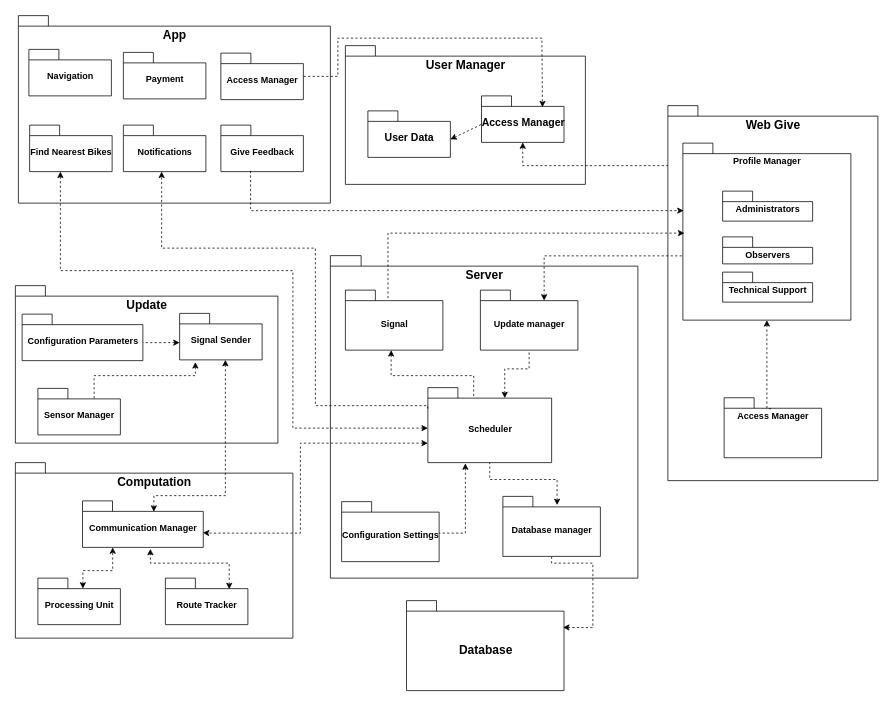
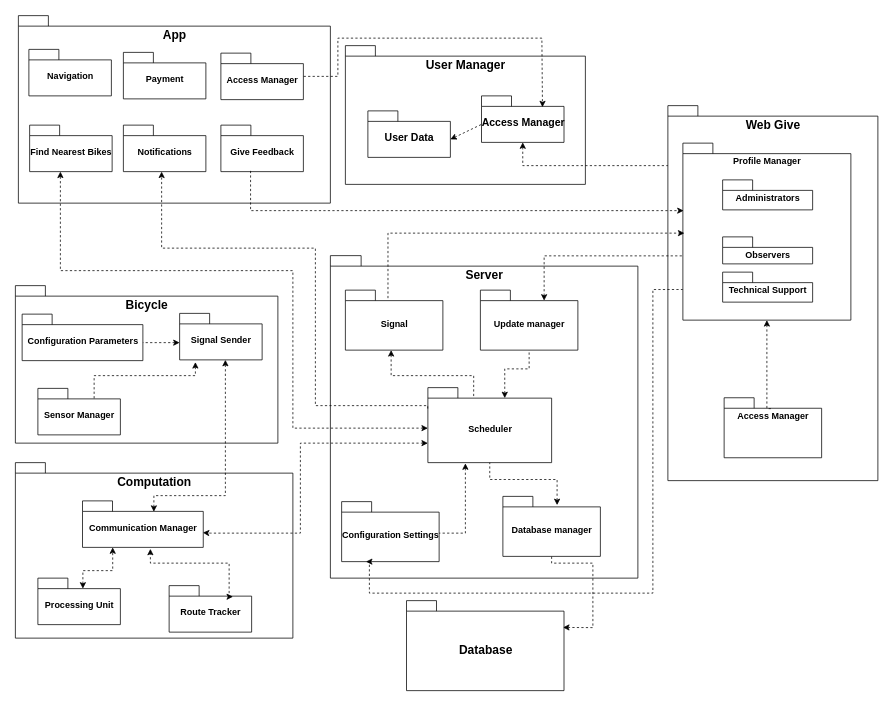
node "Administrators": moved (768, 206) -> (768, 195)
node "Update": label "Update" -> "Bicycle"
edge "Profile Manager" -> "Configuration Settings": added
node "Route Tracker": moved (207, 601) -> (210, 609)
